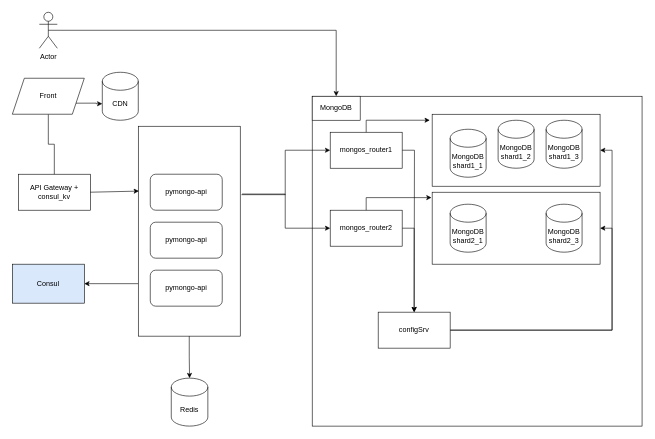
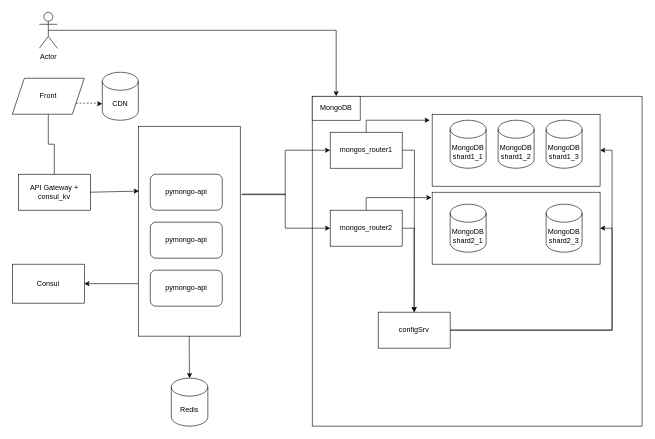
edge "Front" -> "CDN": style solid -> dashed
node "MongoDB shard1_1": moved (468, 153) -> (468, 144)
node "Consul": fillcolor #dae8fc -> #ffffff
